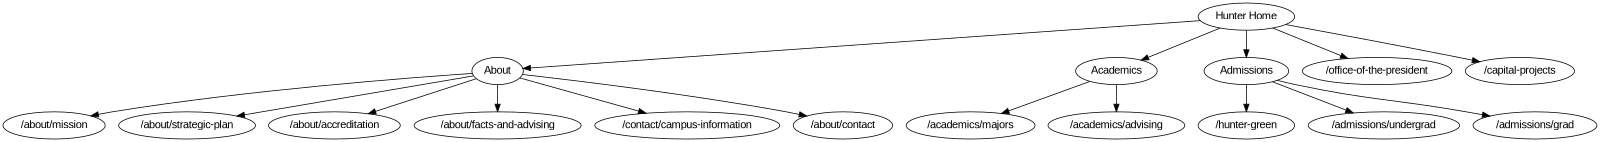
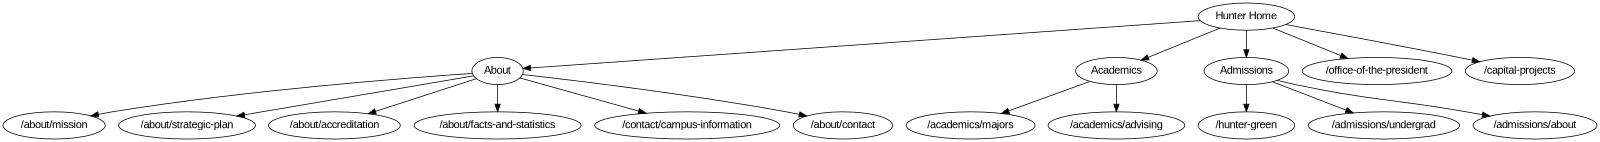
node "/about/facts-and-advising": label "/about/facts-and-advising" -> "/about/facts-and-statistics"
node "/admissions/grad": label "/admissions/grad" -> "/admissions/about"
